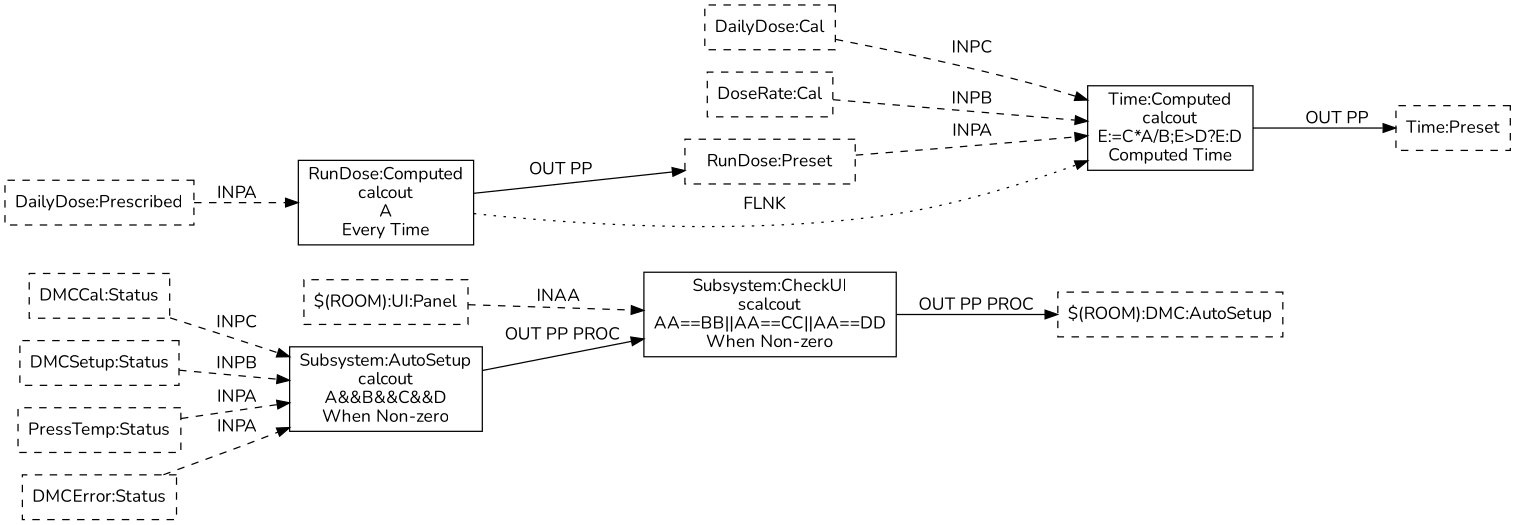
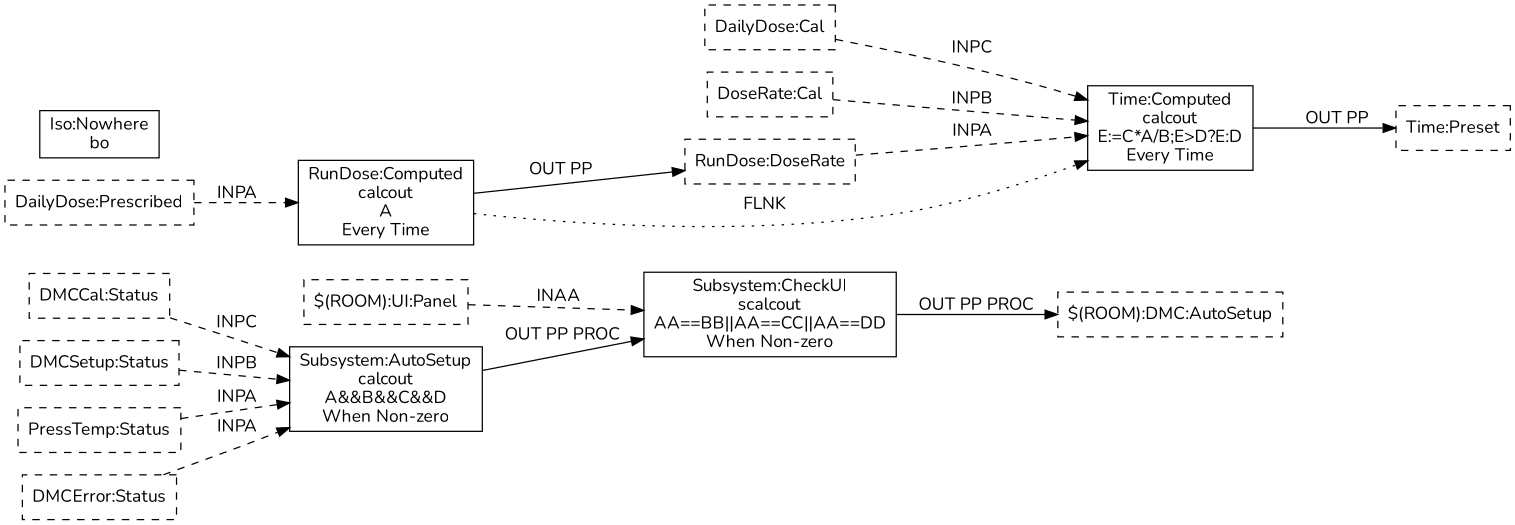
node "Time:Computed calcout E:=C*A/B;E>D?E:D Computed Time": label "Time:Computed calcout E:=C*A/B;E>D?E:D Computed Time" -> "Time:Computed calcout E:=C*A/B;E>D?E:D Every Time"
node "Iso:Nowhere bo": added
node "RunDose:Preset": label "RunDose:Preset" -> "RunDose:DoseRate"
